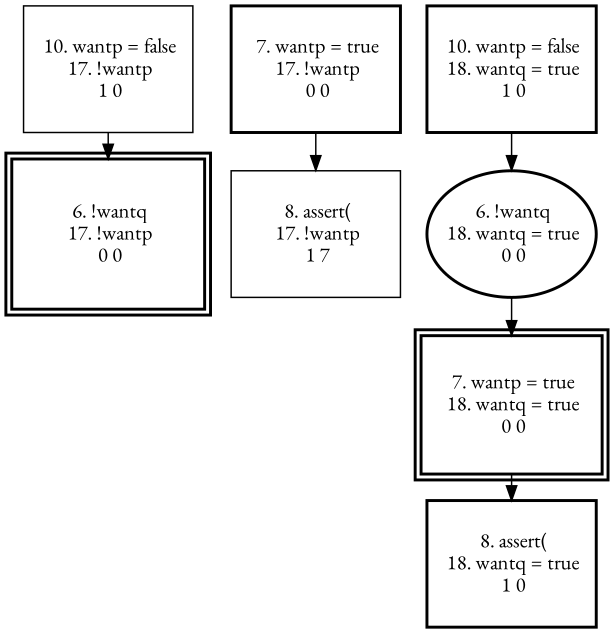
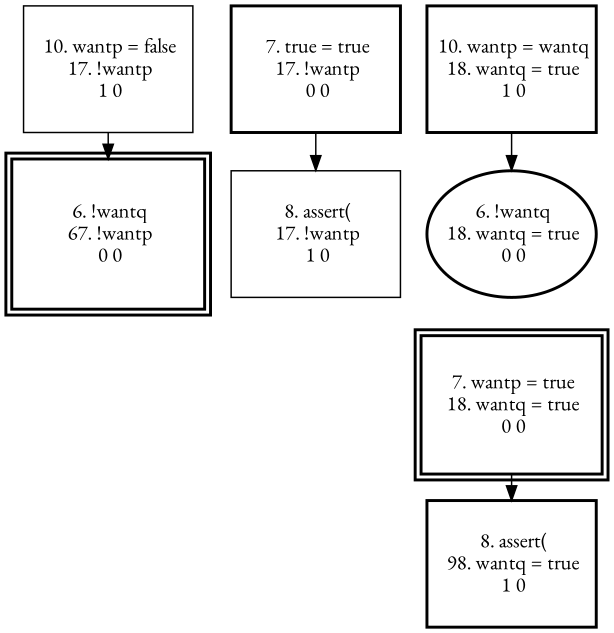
node "7. wantp = true 17. !wantp 0 0": label "7. wantp = true 17. !wantp 0 0" -> "7. true = true 17. !wantp 0 0"
node "10. wantp = false 18. wantq = true 1 0": label "10. wantp = false 18. wantq = true 1 0" -> "10. wantp = wantq 18. wantq = true 1 0"
node "6. !wantq 17. !wantp 0 0": label "6. !wantq 17. !wantp 0 0" -> "6. !wantq 67. !wantp 0 0"
node "8. assert( 17. !wantp 1 7": label "8. assert( 17. !wantp 1 7" -> "8. assert( 17. !wantp 1 0"
edge "6. !wantq 18. wantq = true 0 0" -> "7. wantp = true 18. wantq = true 0 0": removed
node "8. assert( 18. wantq = true 1 0": label "8. assert( 18. wantq = true 1 0" -> "8. assert( 98. wantq = true 1 0"
